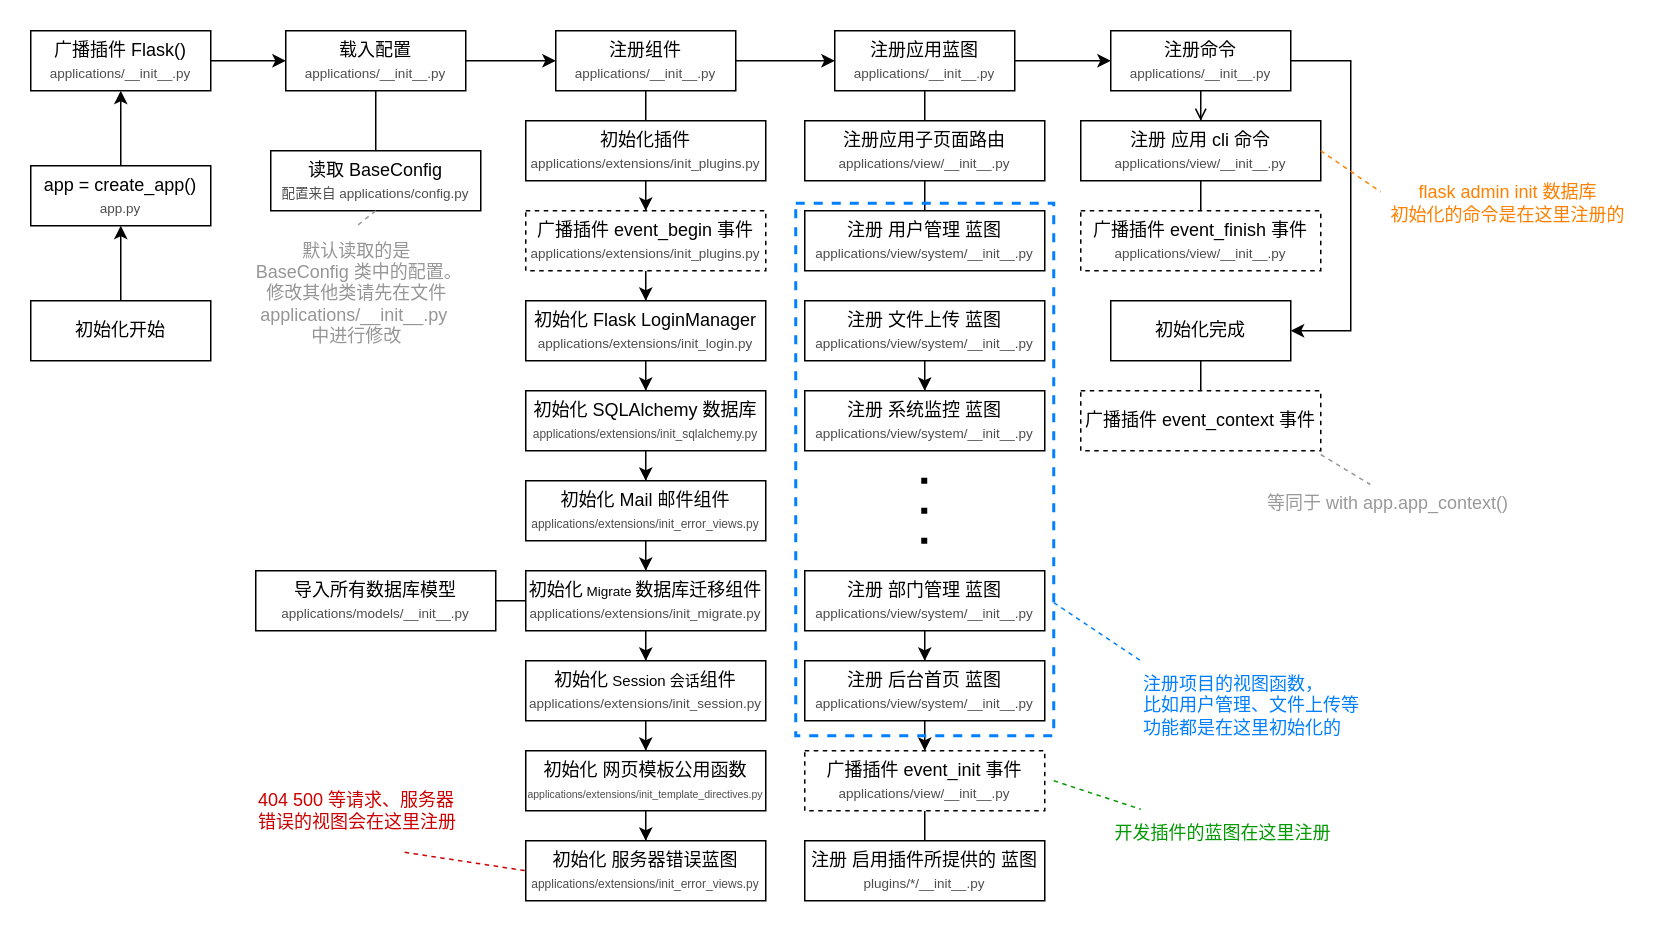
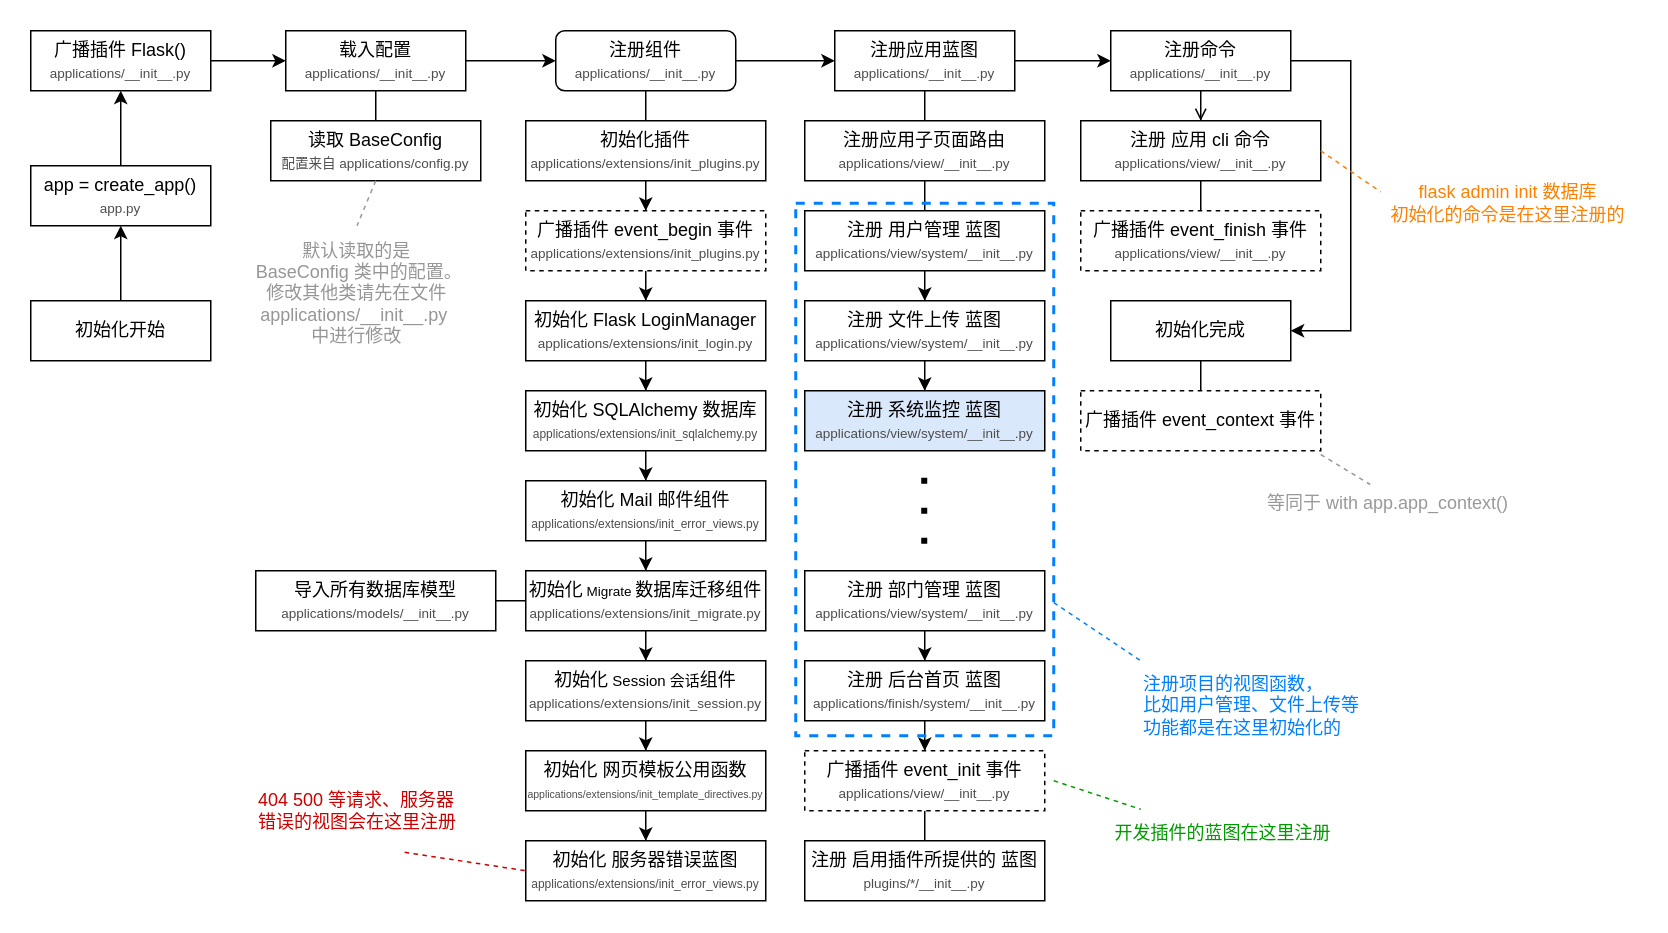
node "注册组件 applications/__init__.py": shape rectangle -> rounded rectangle
node "读取 BaseConfig 配置来自 applications/config.py": moved (376, 181) -> (376, 151)
edge "注册 用户管理 蓝图 applications/view/system/__init__.py" -> "注册 文件上传 蓝图 applications/view/system/__init__.py": added
node "注册 系统监控 蓝图 applications/view/system/__init__.py": fillcolor #ffffff -> #dae8fc
node "注册 后台首页 蓝图 applications/view/system/__init__.py": label "注册 后台首页 蓝图 applications/view/system/__init__.py" -> "注册 后台首页 蓝图 applications/finish/system/__init__.py"
